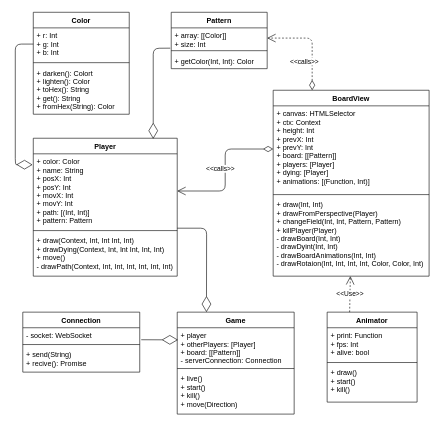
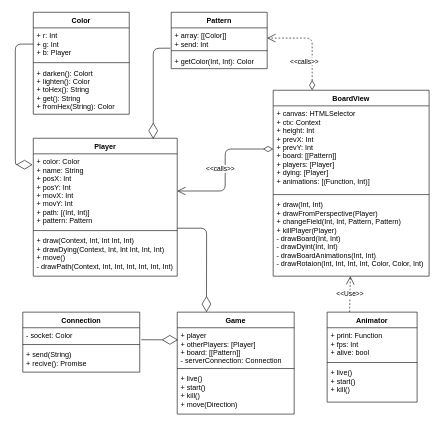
node "+ r: Int + g: Int + b: Int": label "+ r: Int + g: Int + b: Int" -> "+ r: Int + g: Int + b: Player"
node "+ array: [[Color]] + size: Int": label "+ array: [[Color]] + size: Int" -> "+ array: [[Color]] + send: Int"
node "- socket: WebSocket": label "- socket: WebSocket" -> "- socket: Color"
node "+ draw() + start() + kill()": label "+ draw() + start() + kill()" -> "+ live() + start() + kill()"
